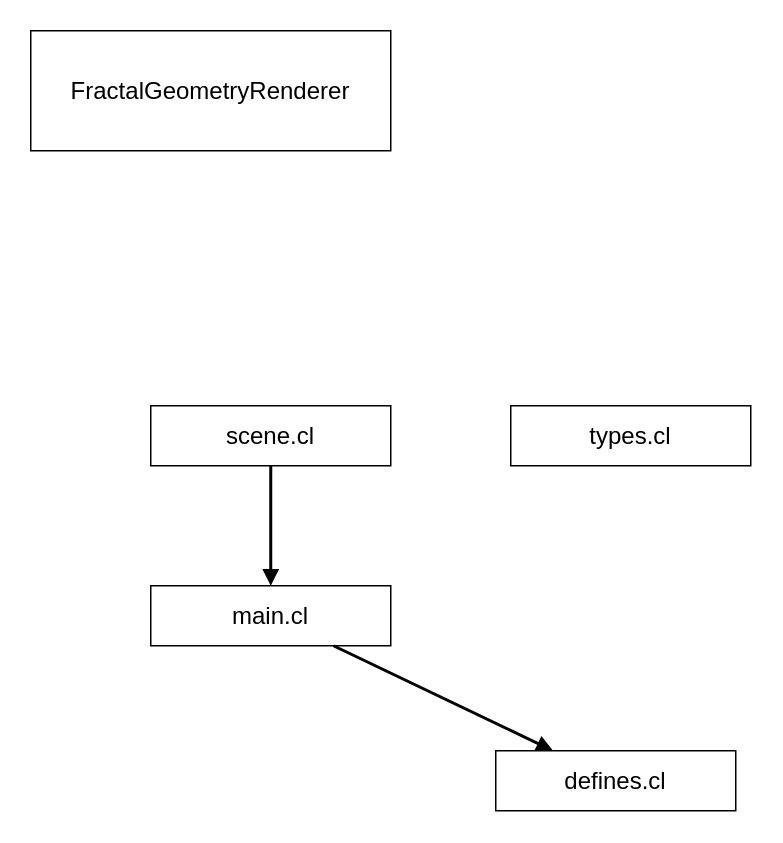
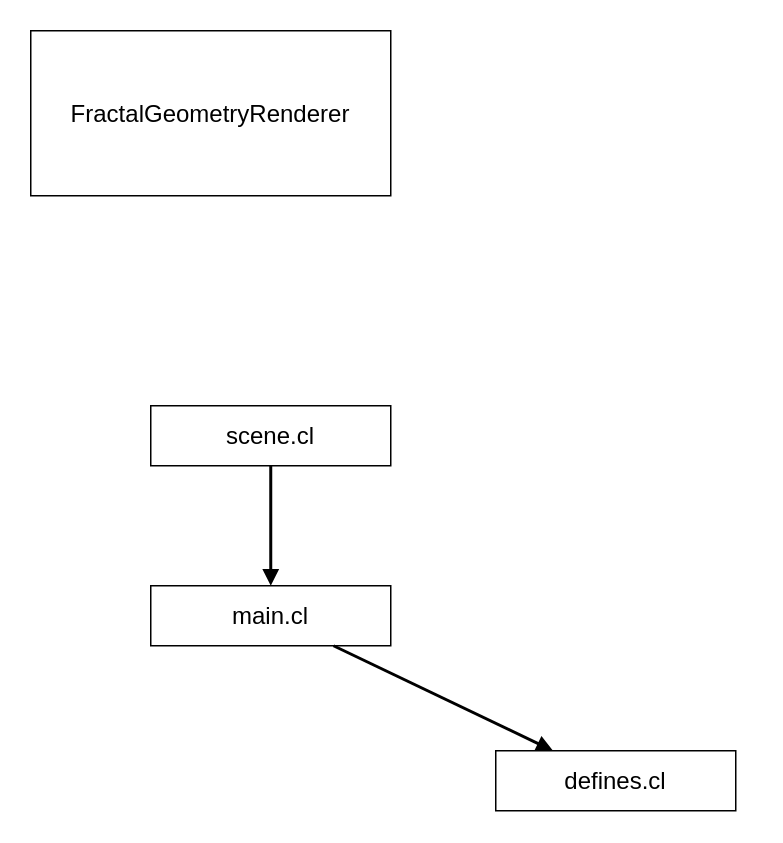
node "FractalGeometryRenderer": size 360x120 -> 360x165
node "types.cl": removed
